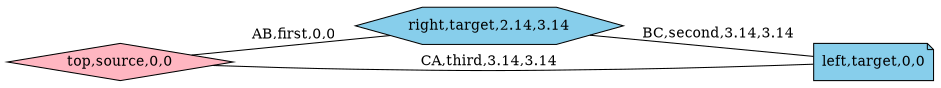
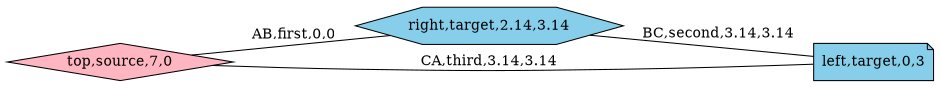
node "top,source,0,0": label "top,source,0,0" -> "top,source,7,0"
node "left,target,0,0": label "left,target,0,0" -> "left,target,0,3"
